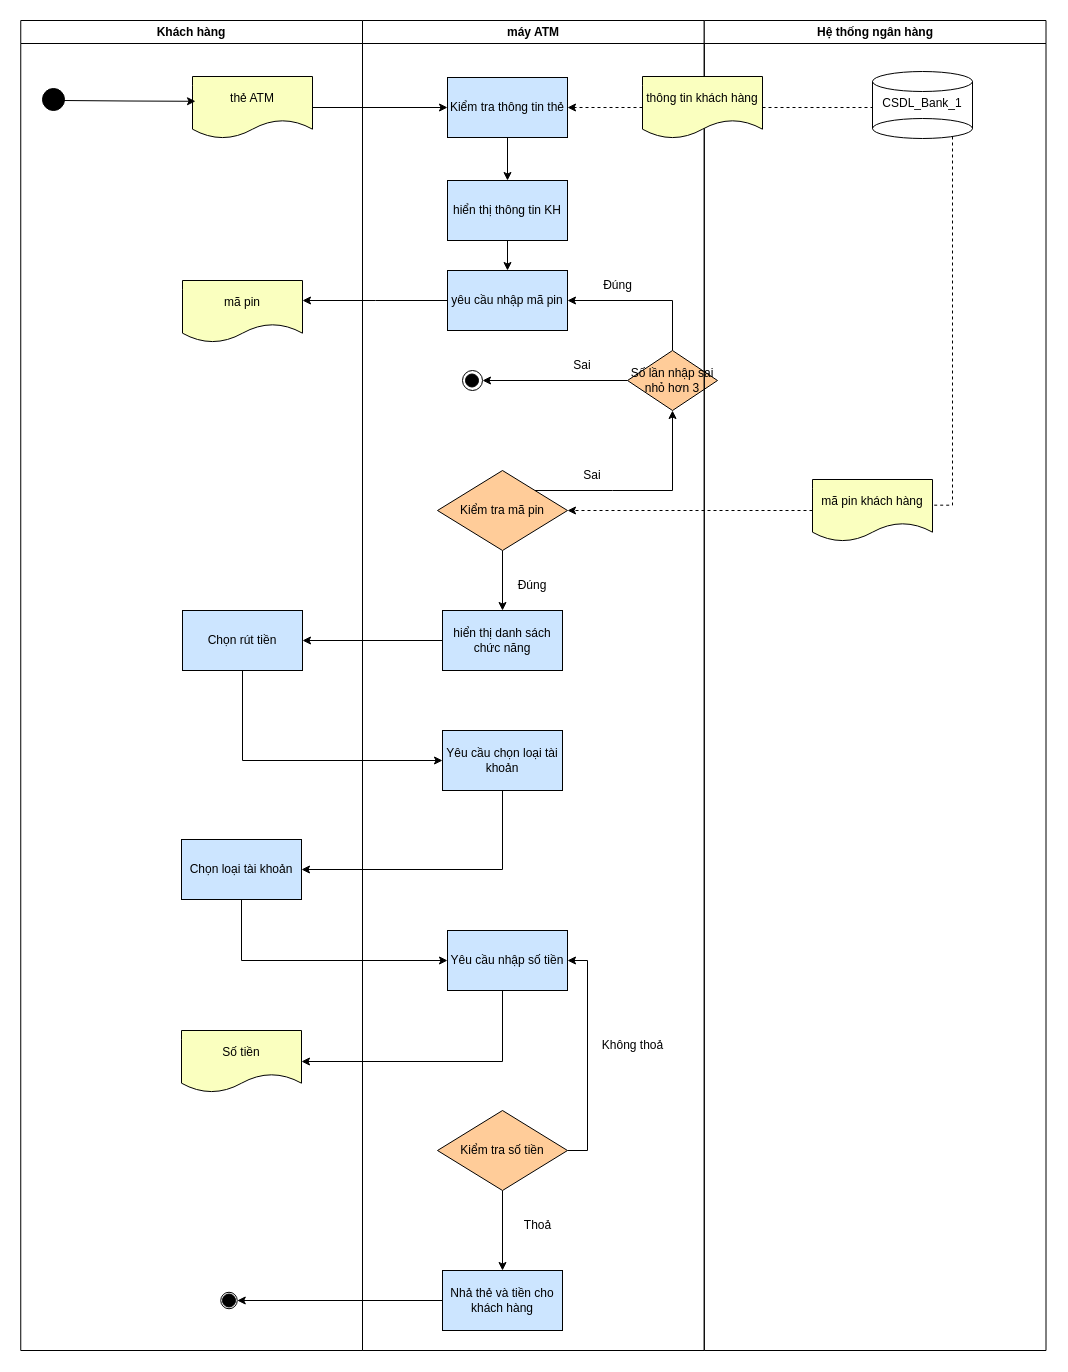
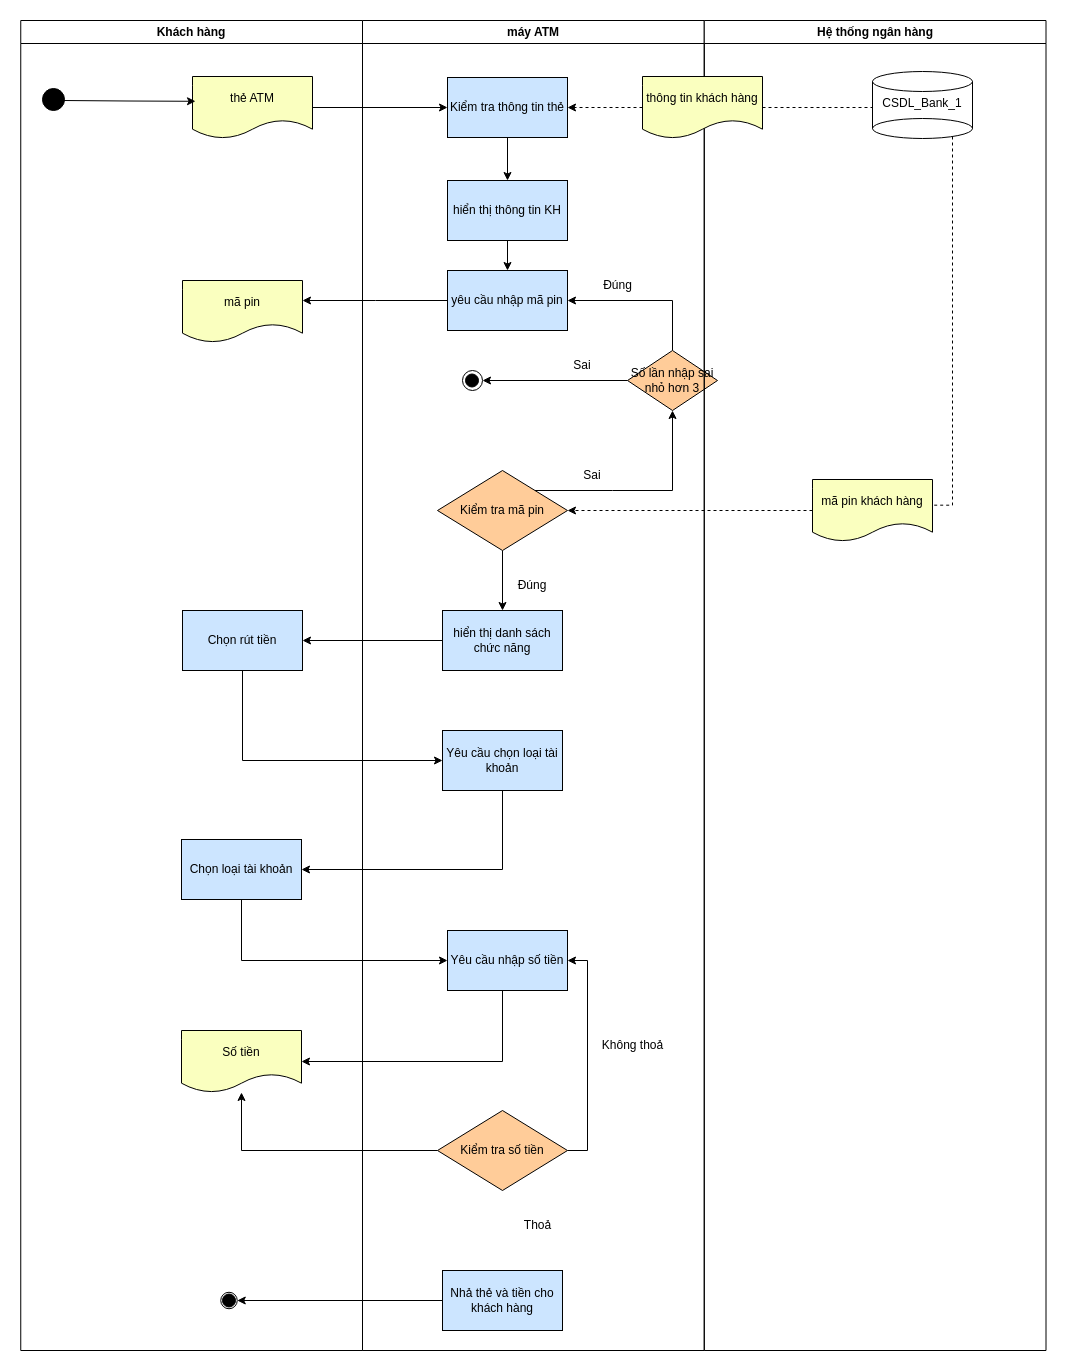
edge "Kiểm tra số tiền" -> "Nhả thẻ và tiền cho khách hàng": now "Kiểm tra số tiền" -> "Số tiền"
